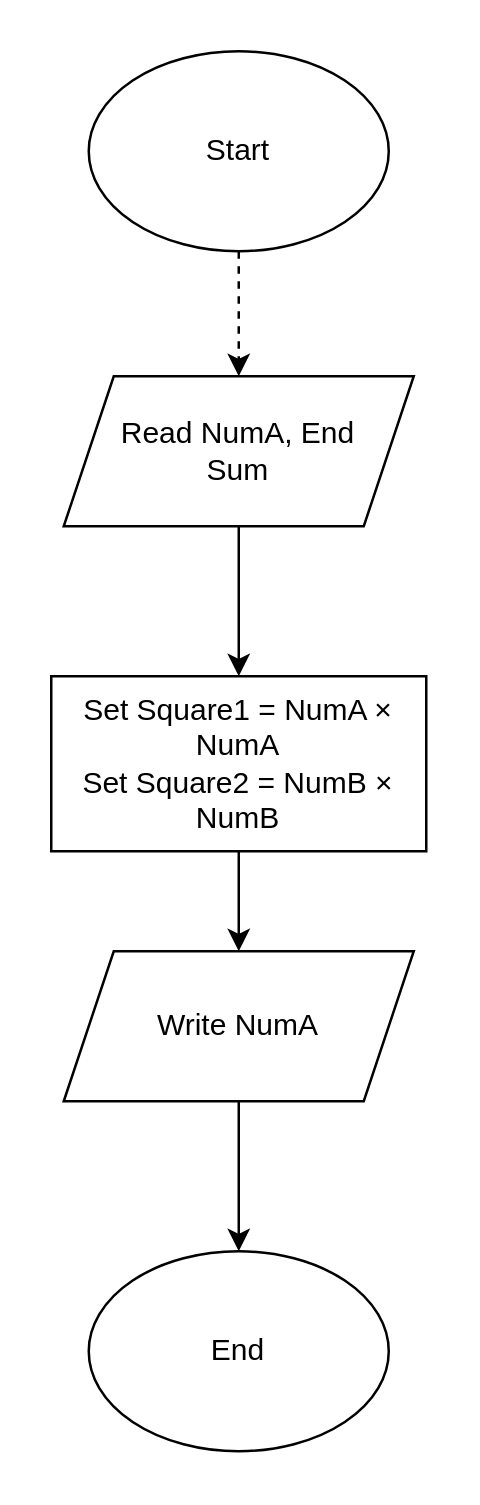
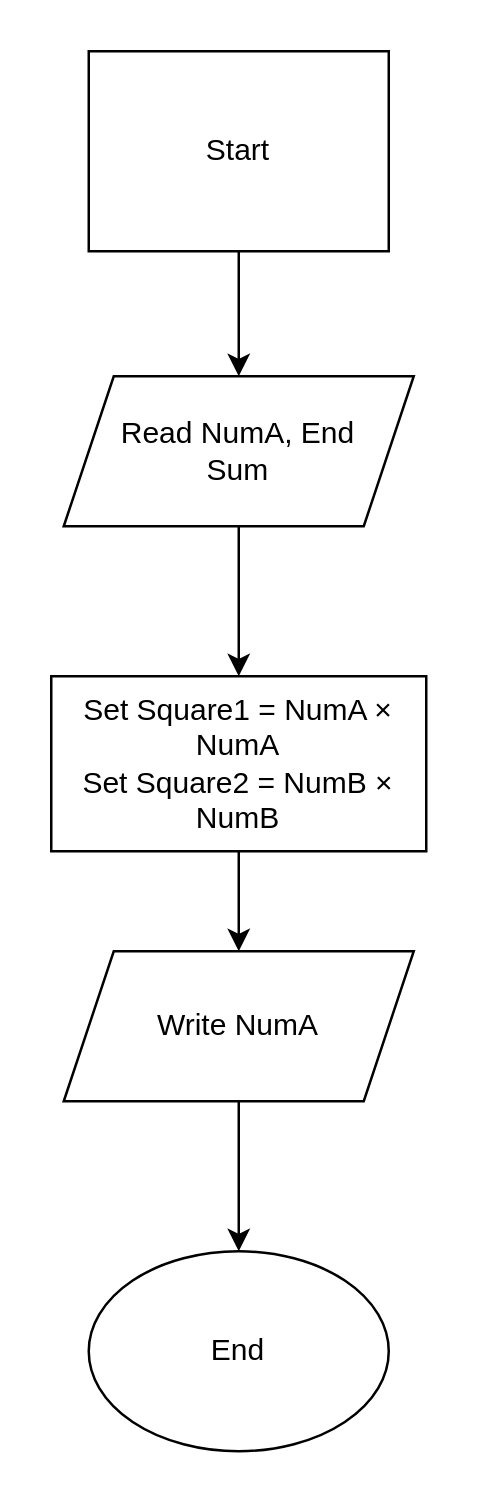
node "Start": shape ellipse -> rectangle
edge "Start" -> "Read NumA, End Sum": style dashed -> solid
